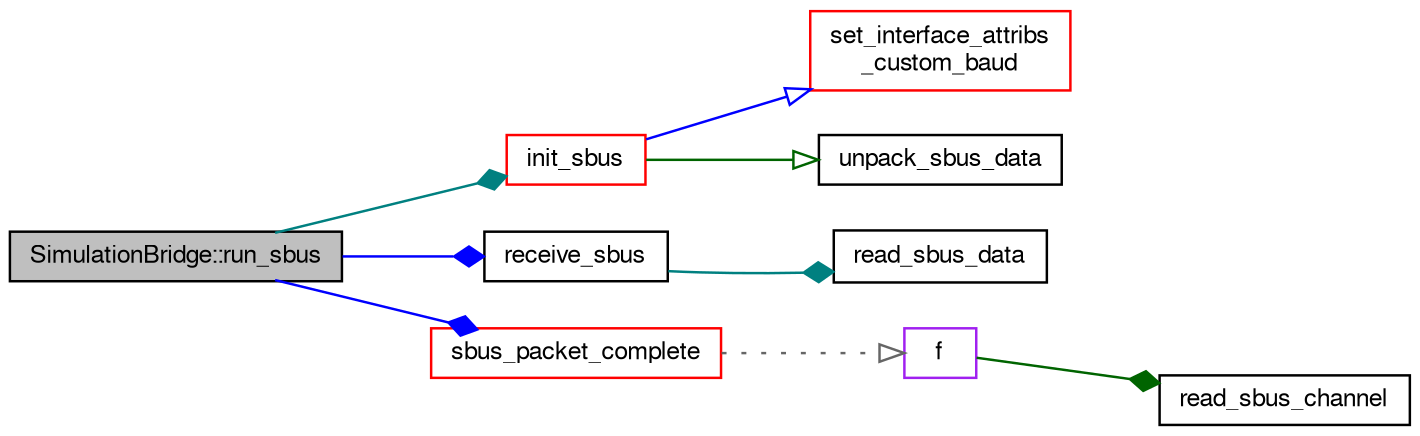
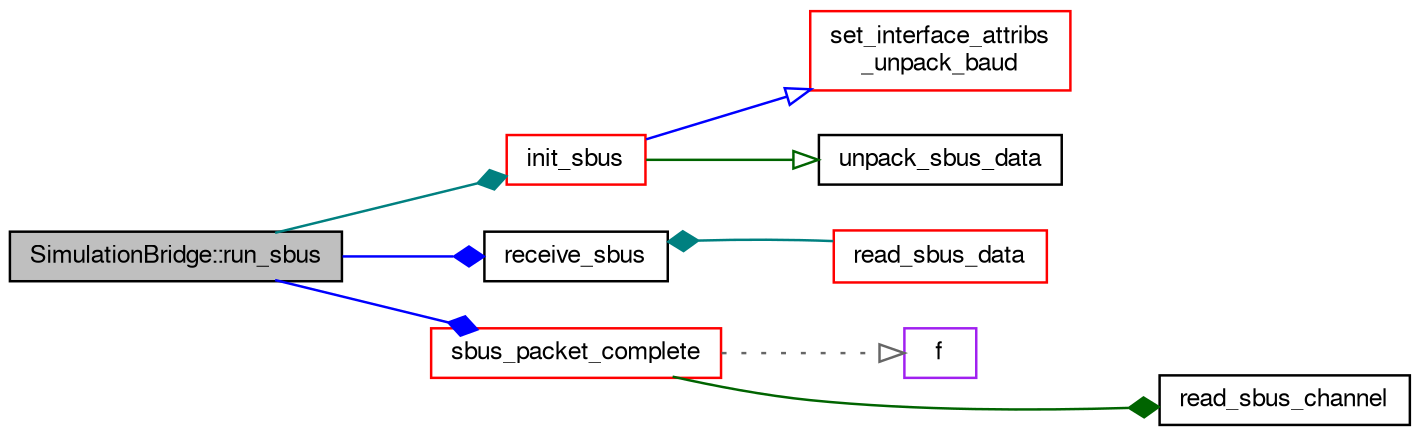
node "set_interface_attribs _custom_baud": label "set_interface_attribs _custom_baud" -> "set_interface_attribs _unpack_baud"
node "read_sbus_data": color black -> red
edge "receive_sbus" -> "read_sbus_data": reversed
edge "f" -> "read_sbus_channel": now "sbus_packet_complete" -> "read_sbus_channel"
